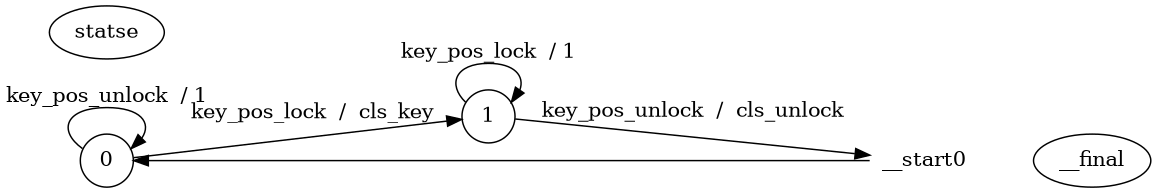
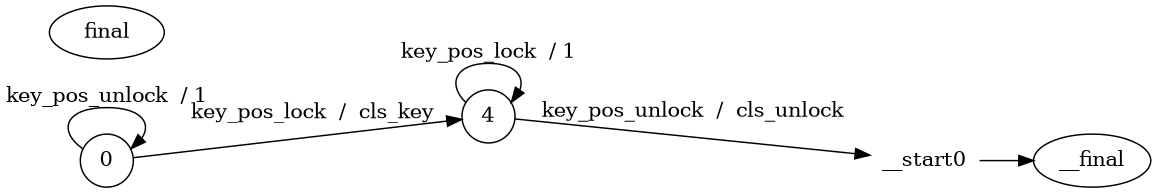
node "statse": label "statse" -> "final"
node "1": label "1" -> "4"
edge "__start0" -> "0": now "__start0" -> "__final"
